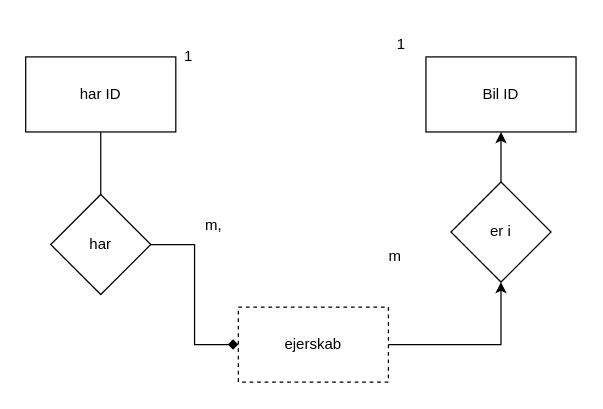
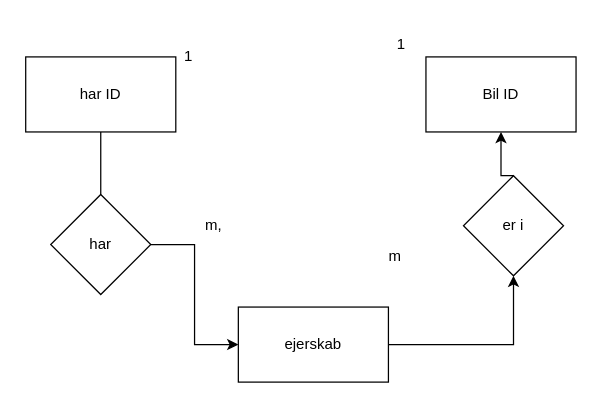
node "er i": moved (501, 232) -> (513, 226)
edge "har" -> "ejerskab": arrowhead diamond -> classic
node "ejerskab": style dashed -> solid
